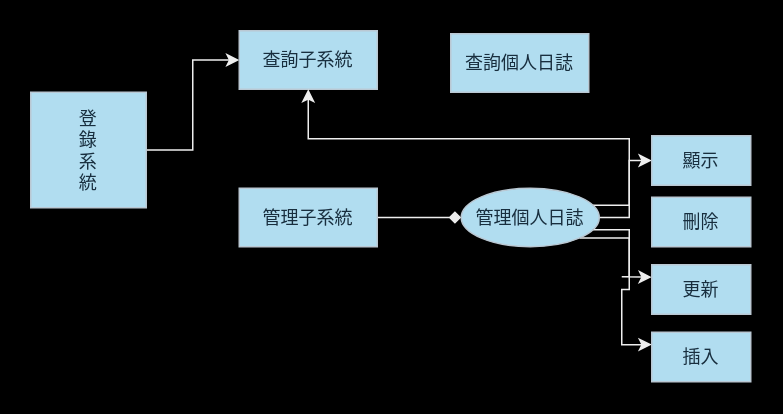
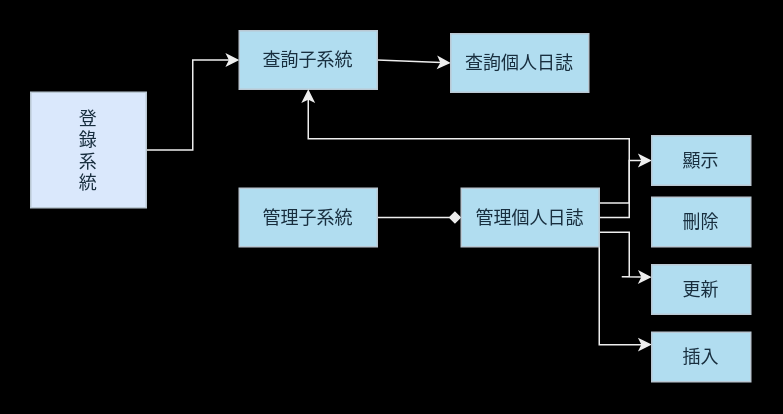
edge "查詢子系統" -> "查詢個人日誌": added
node "登 錄 系 統": fillcolor #b1ddf0 -> #dae8fc
node "管理個人日誌": shape ellipse -> rectangle
